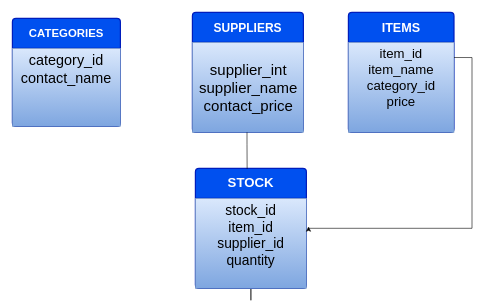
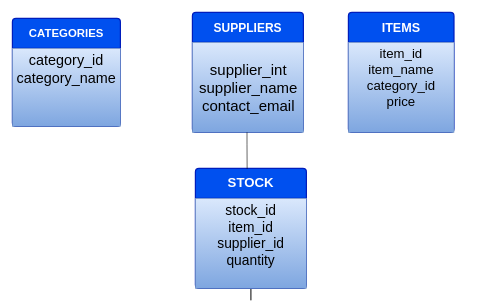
edge "item_id item_name category_id price" -> "stock_id item_id supplier_id quantity": removed
node "category_id contact_name": label "category_id contact_name" -> "category_id category_name"
node "supplier_int supplier_name contact_price": label "supplier_int supplier_name contact_price" -> "supplier_int supplier_name contact_email"
